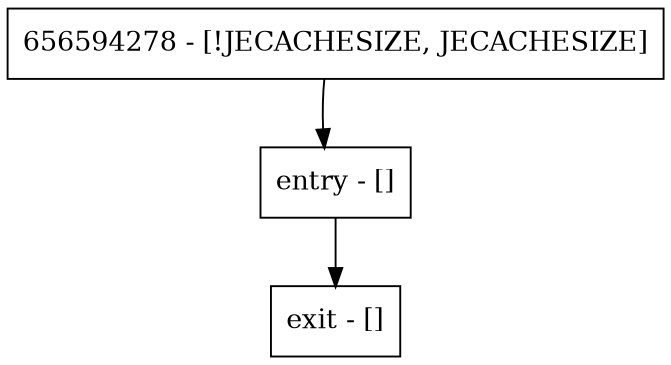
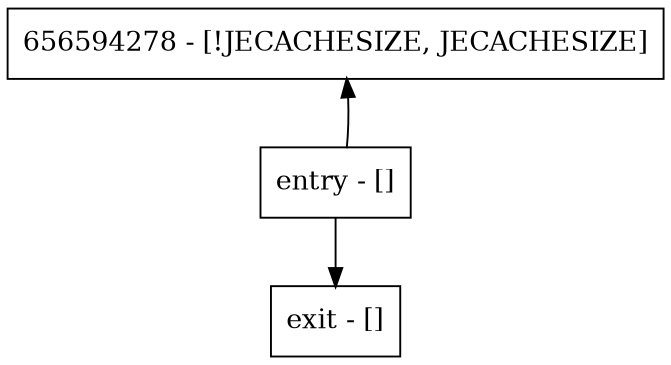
edge "656594278 - [!JECACHESIZE, JECACHESIZE]" -> "entry - []": reversed
